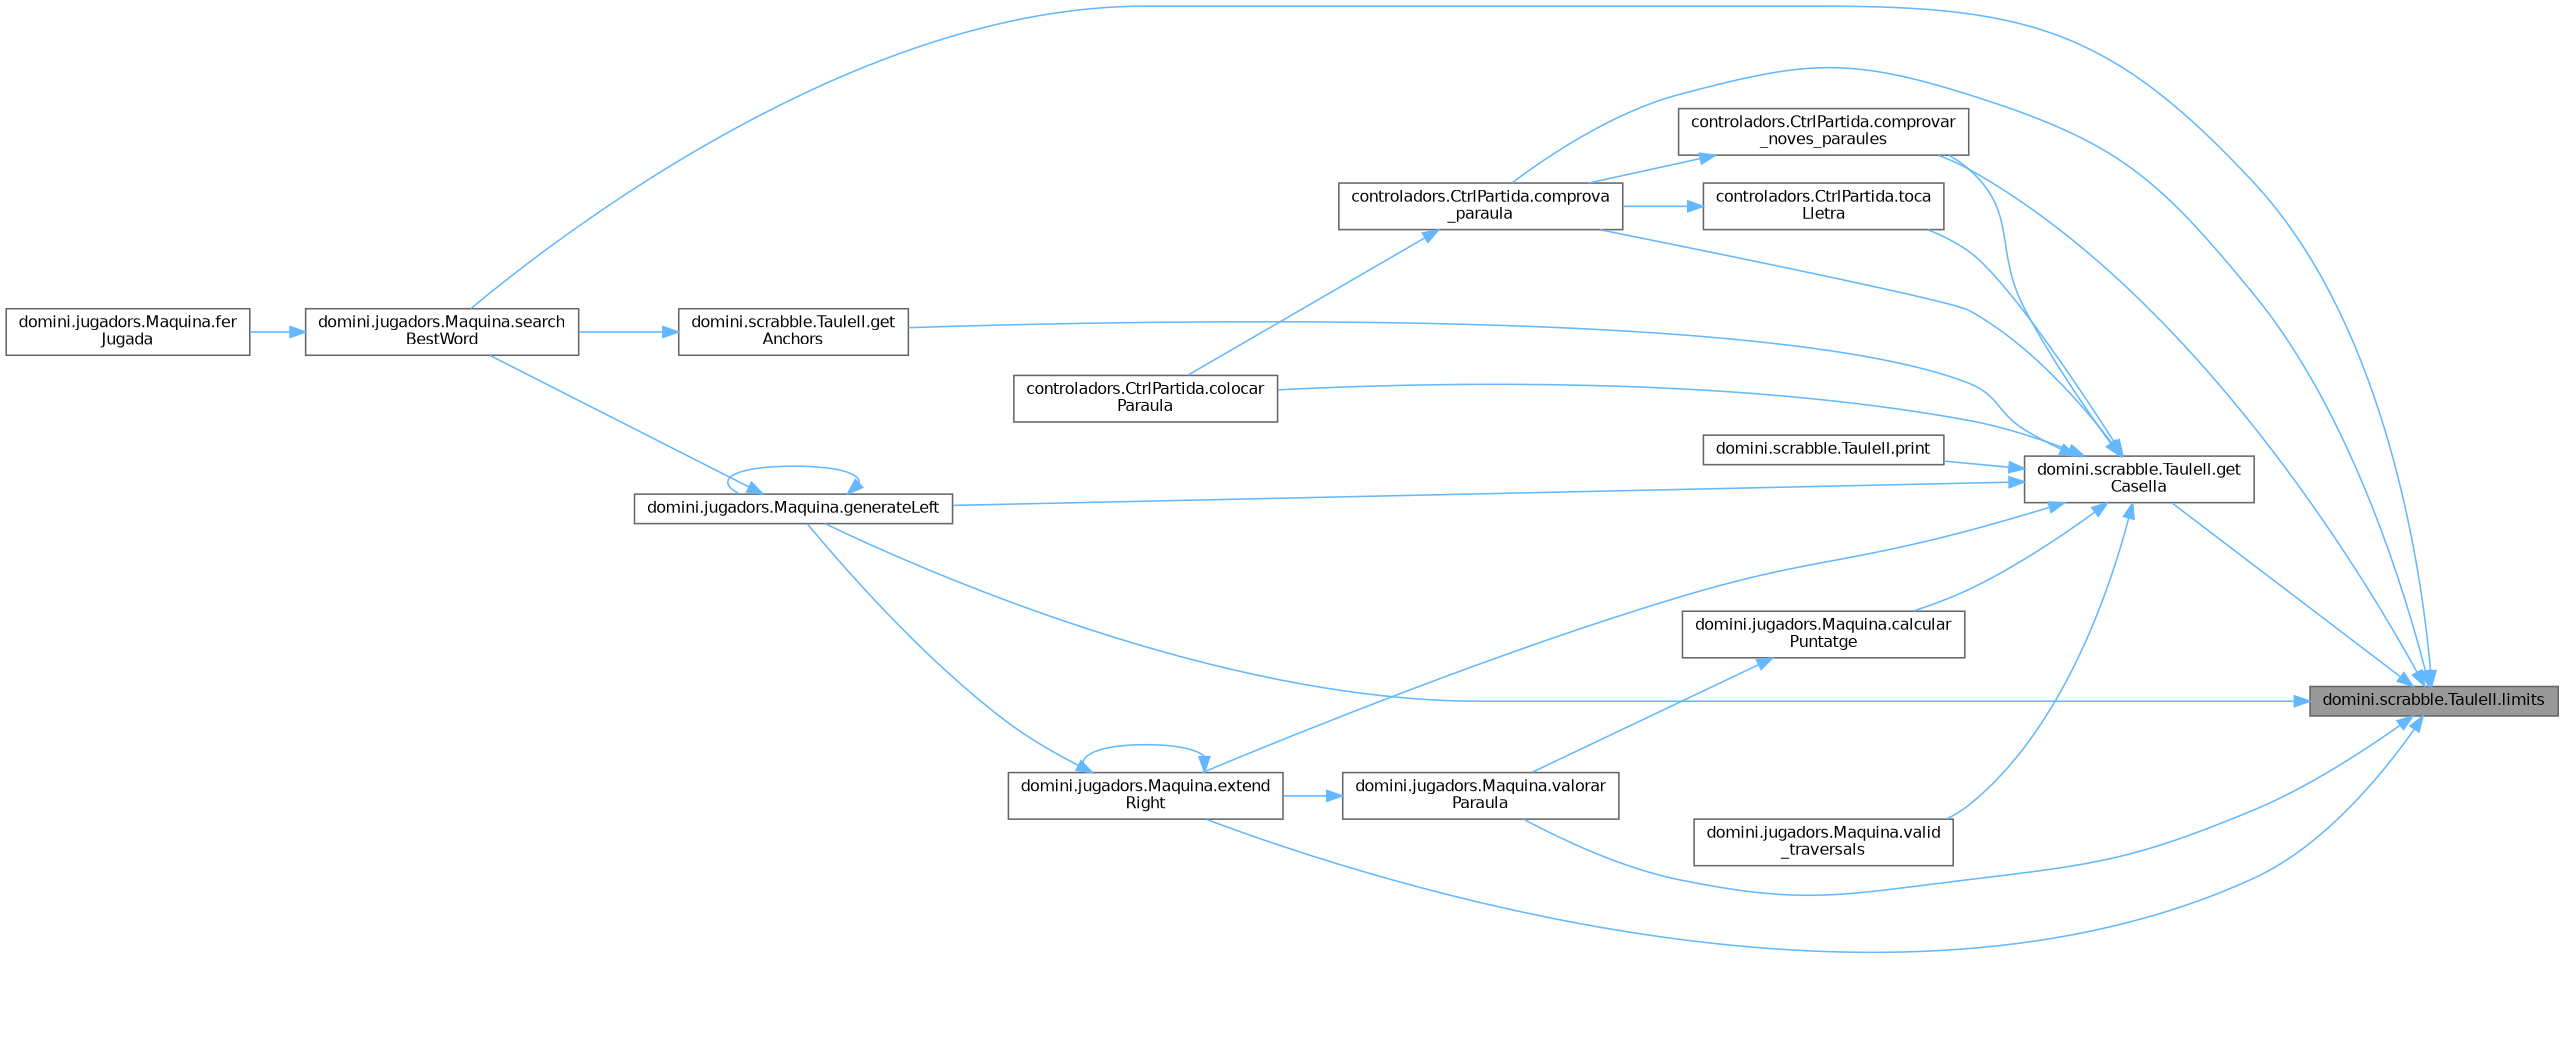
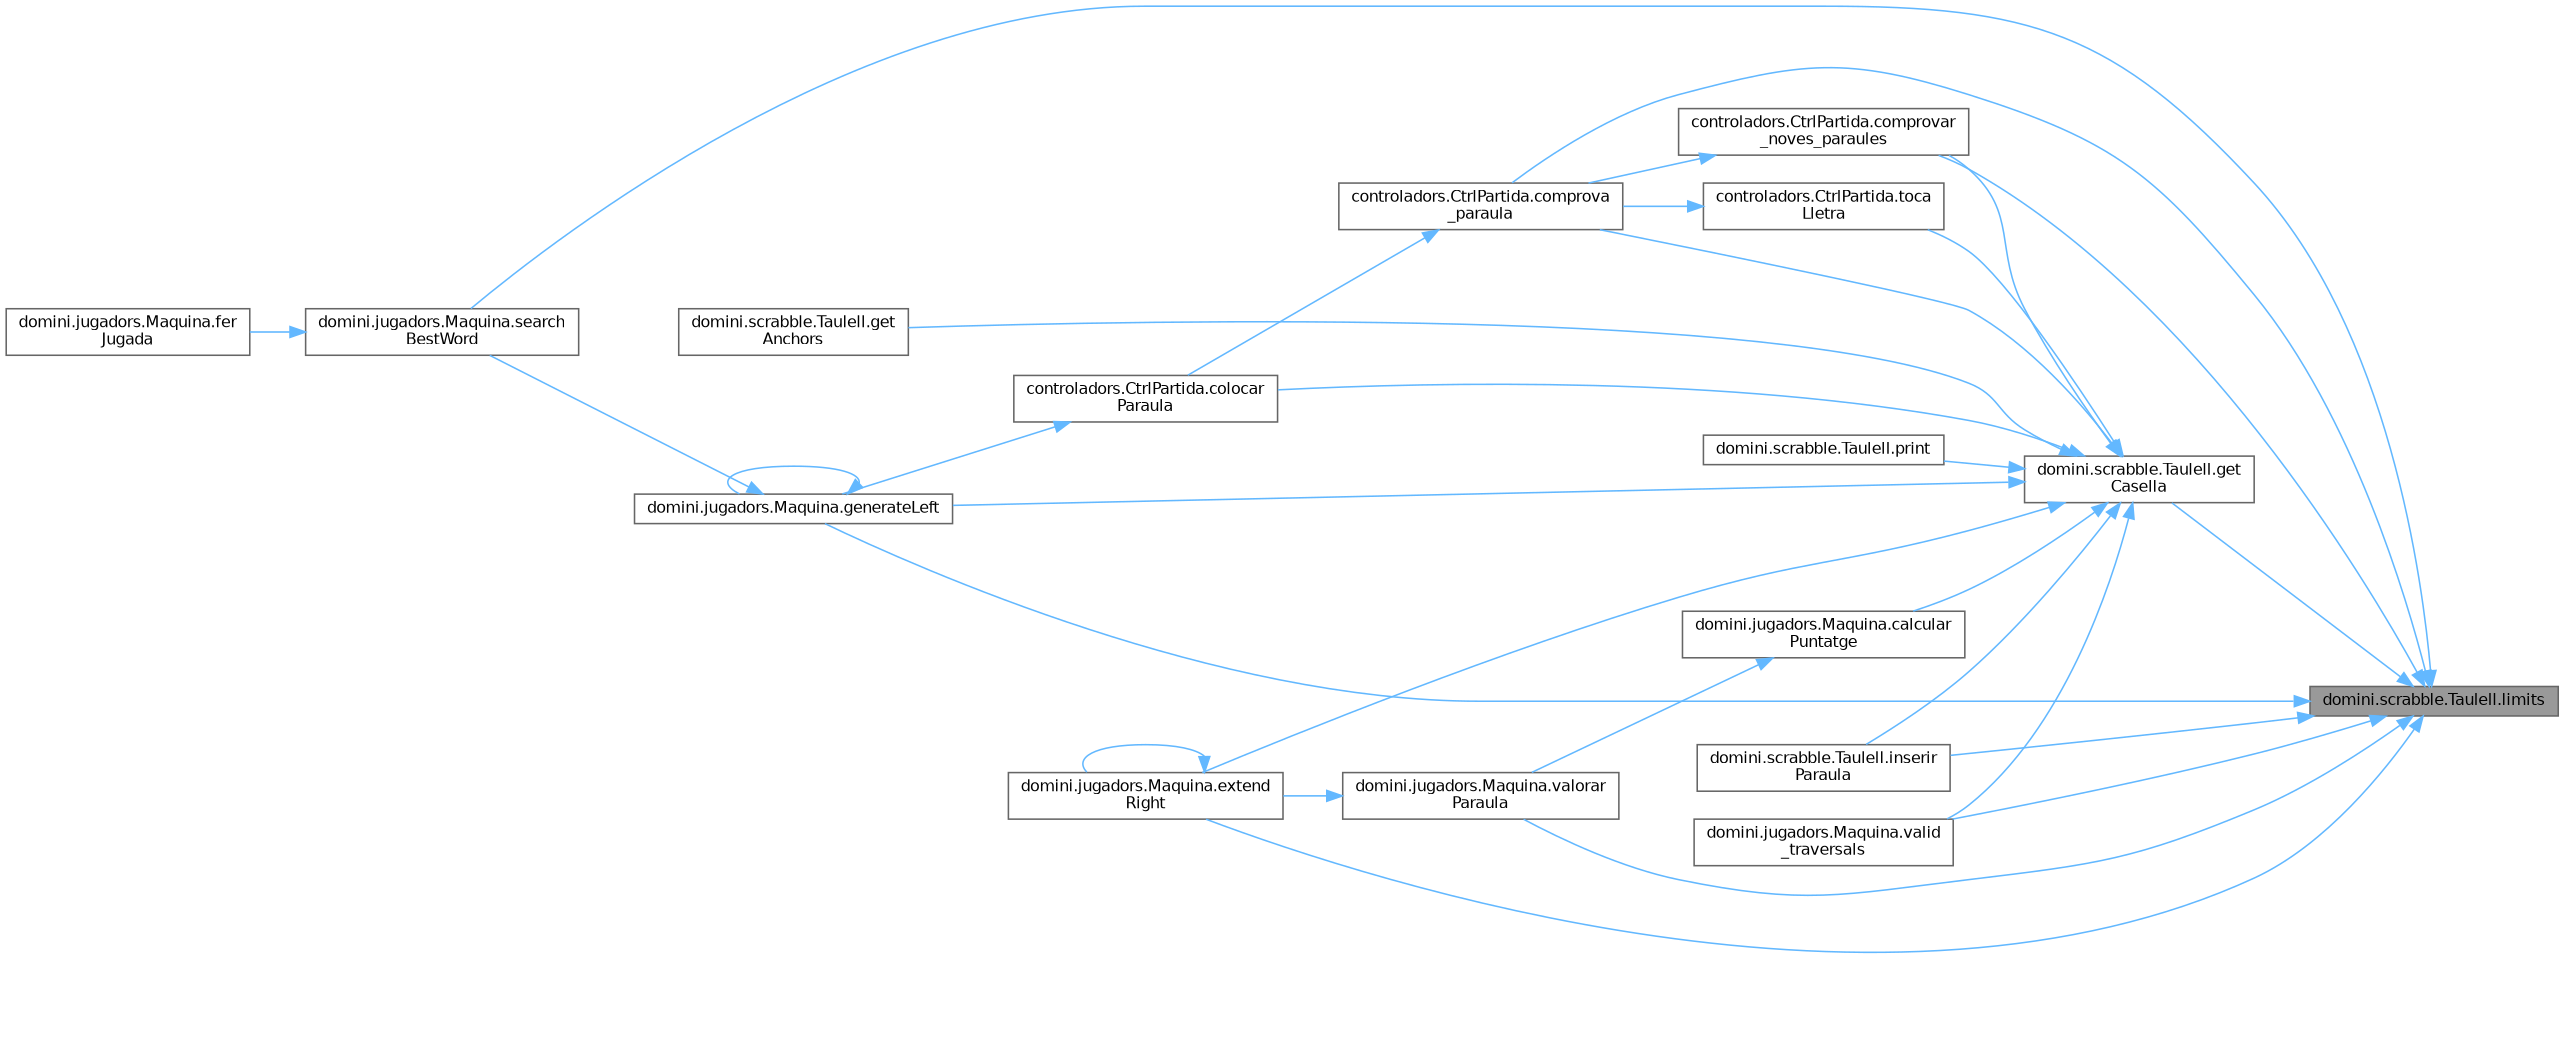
edge "domini.jugadors.Maquina.search BestWord" -> "domini.scrabble.Taulell.get Anchors": removed
edge "domini.jugadors.Maquina.generateLeft" -> "domini.jugadors.Maquina.extend Right": now "domini.jugadors.Maquina.generateLeft" -> "controladors.CtrlPartida.colocar Paraula"
node "domini.scrabble.Taulell.inserir Paraula": added
edge "domini.jugadors.Maquina.valid _traversals" -> "domini.scrabble.Taulell.limits": added
